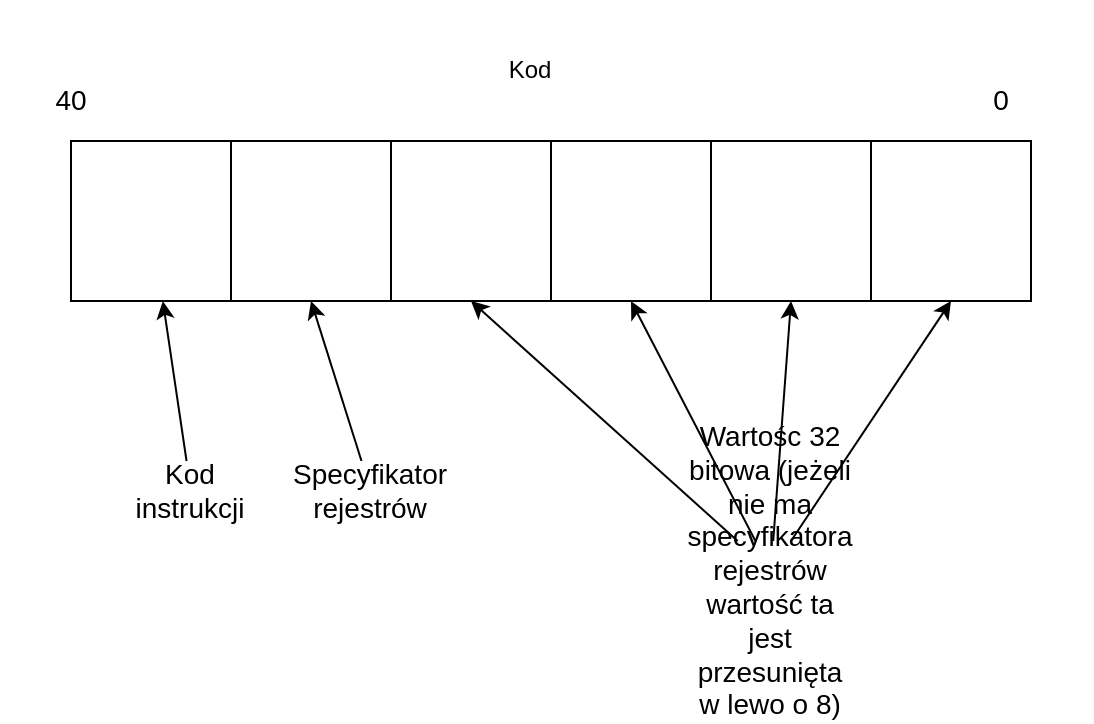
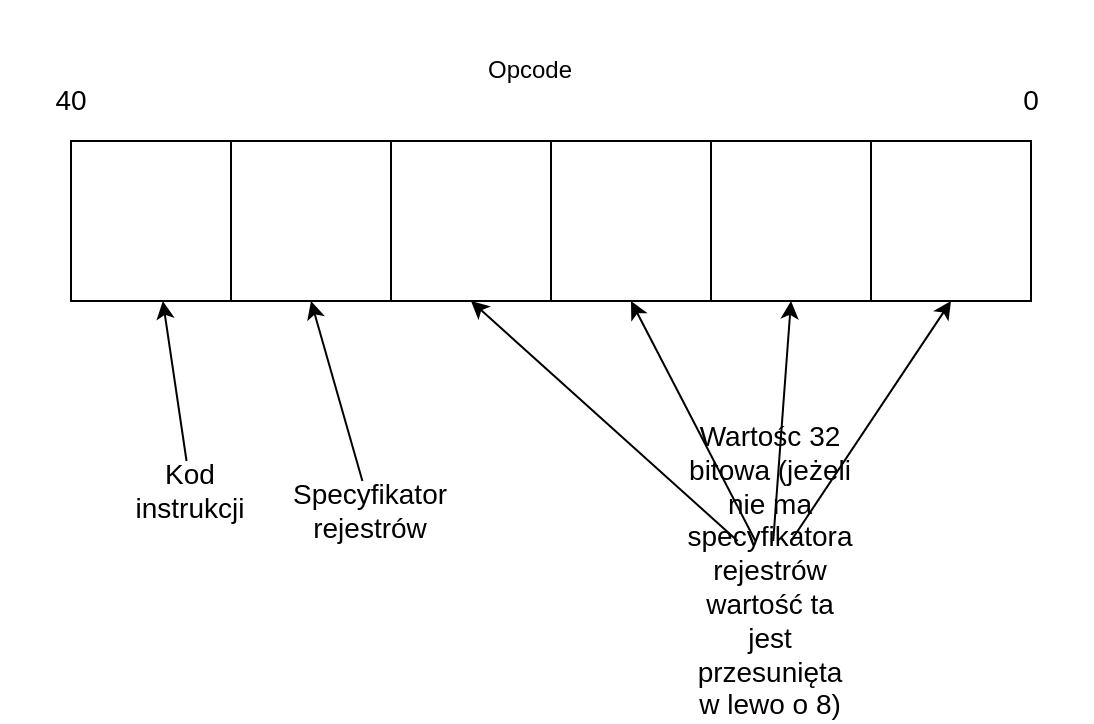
node "Kod": label "Kod" -> "Opcode"
node "0": moved (1001, 101) -> (1031, 101)
node "Specyfikator rejestrów": moved (371, 491) -> (371, 511)
